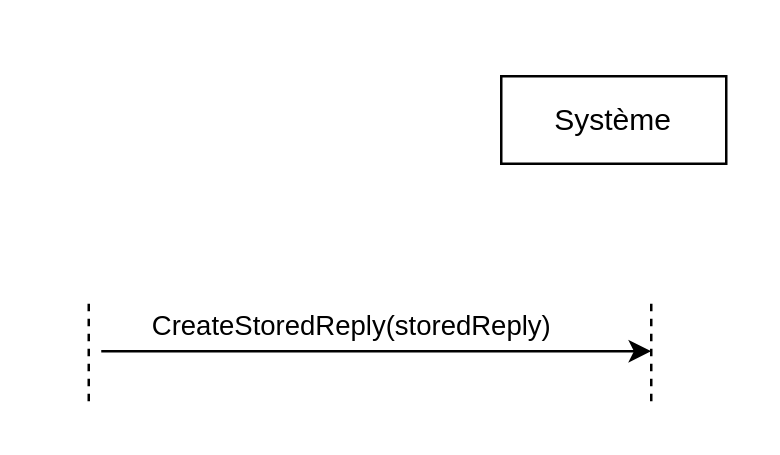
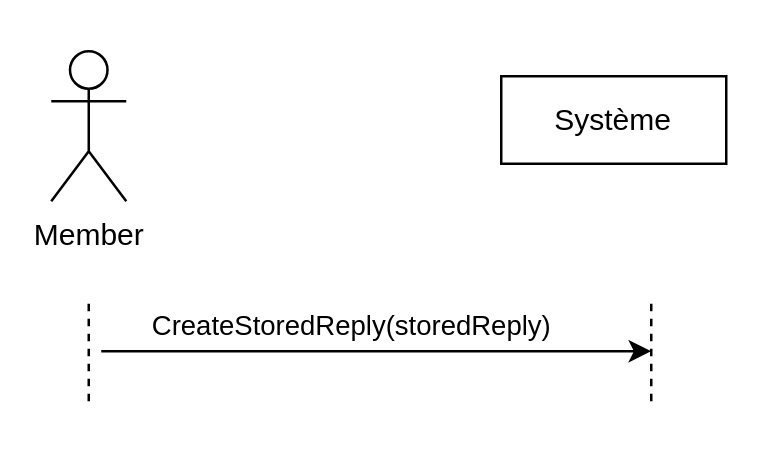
node "Member": added
